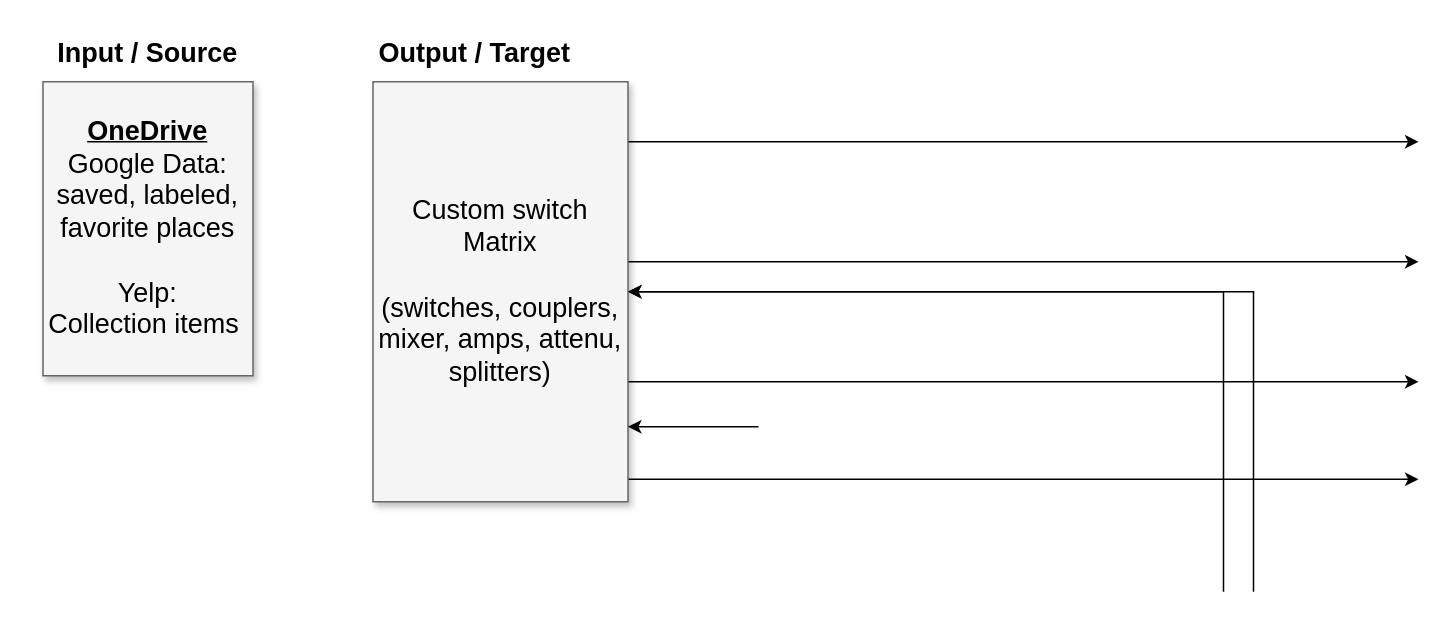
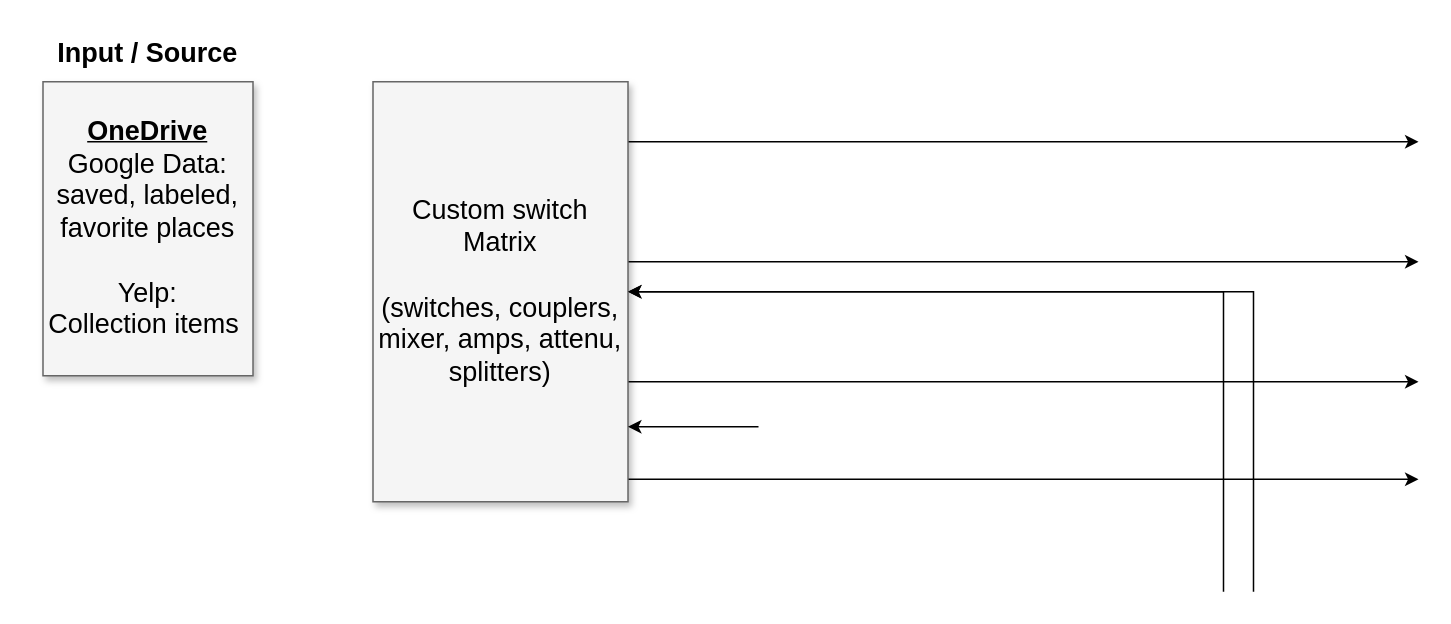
node "Output / Target": removed
